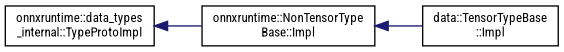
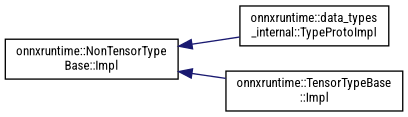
edge "onnxruntime::NonTensorType Base::Impl" -> "onnxruntime::data_types _internal::TypeProtoImpl": reversed
node "data::TensorTypeBase ::Impl": label "data::TensorTypeBase ::Impl" -> "onnxruntime::TensorTypeBase ::Impl"
